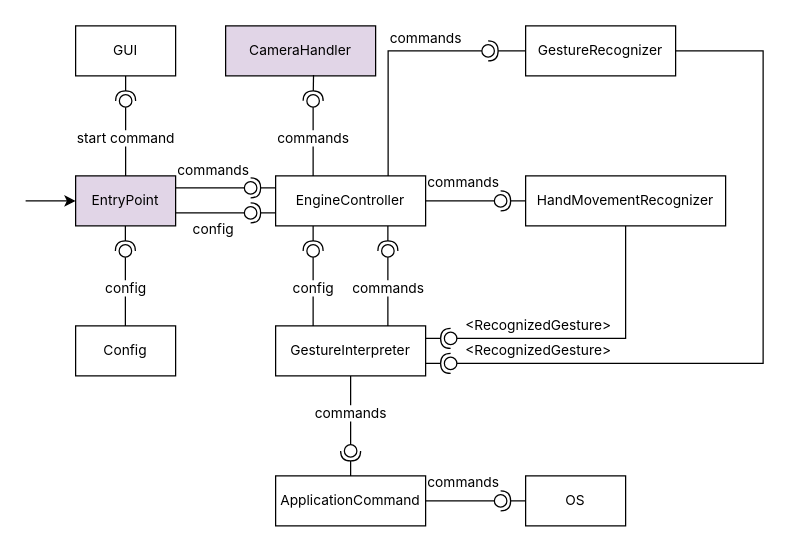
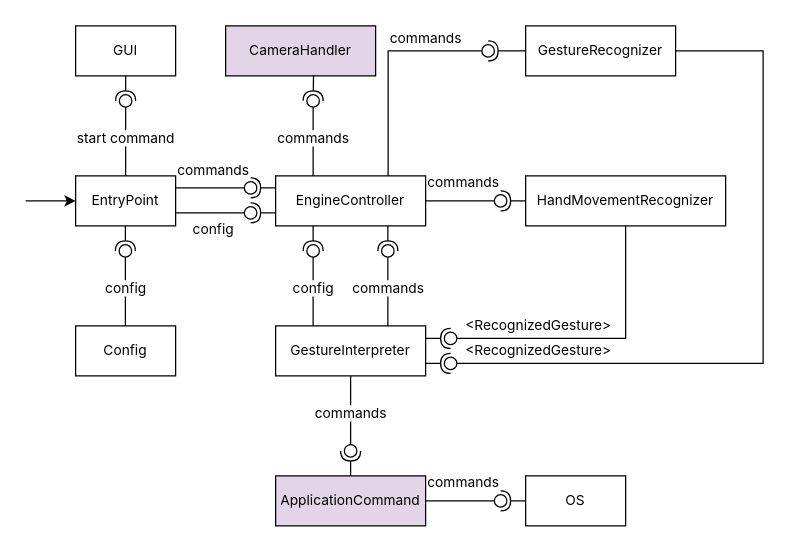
node "EntryPoint": fillcolor #e1d5e7 -> #ffffff
node "ApplicationCommand": fillcolor #ffffff -> #e1d5e7
